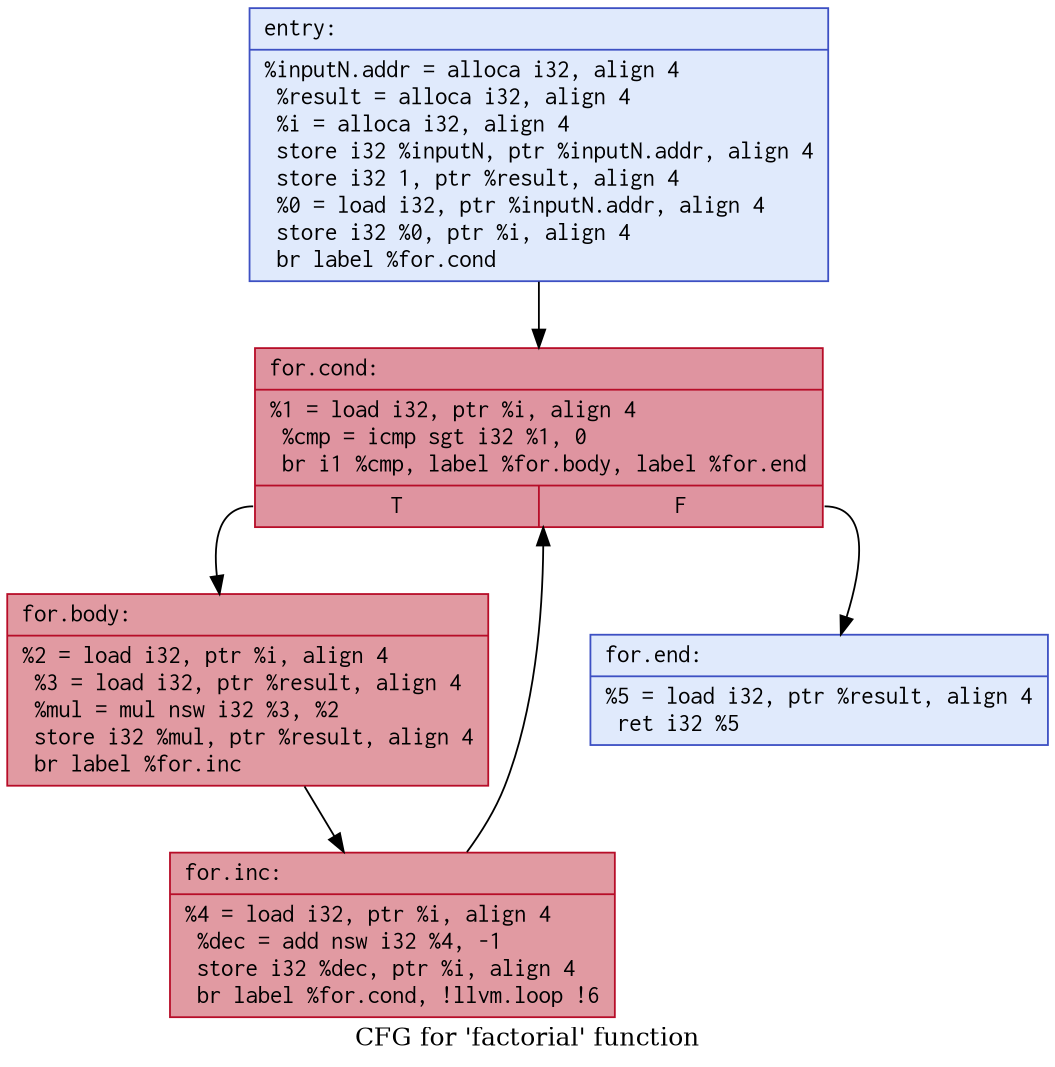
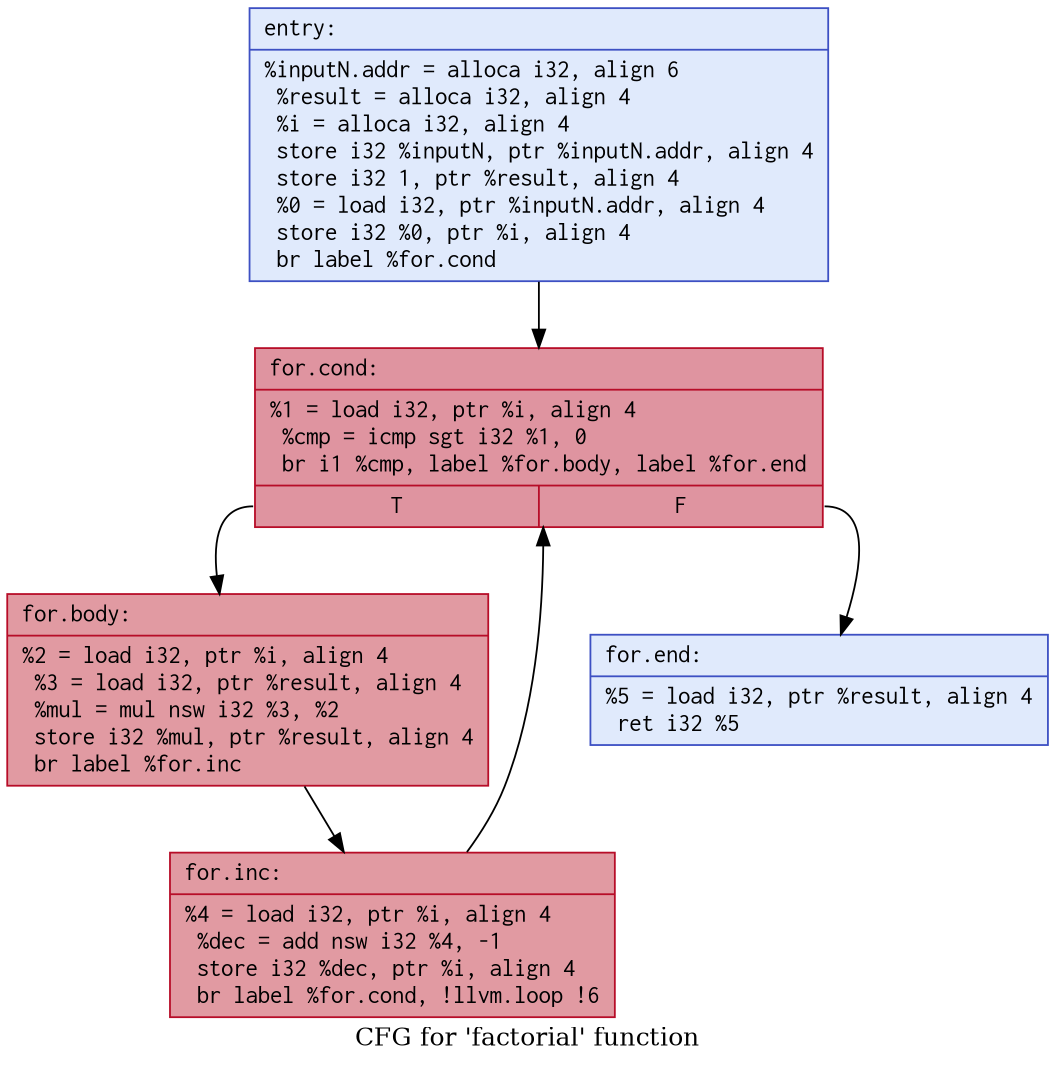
node "entry:": text "%inputN.addr = alloca i32, align 4" -> "%inputN.addr = alloca i32, align 6"
